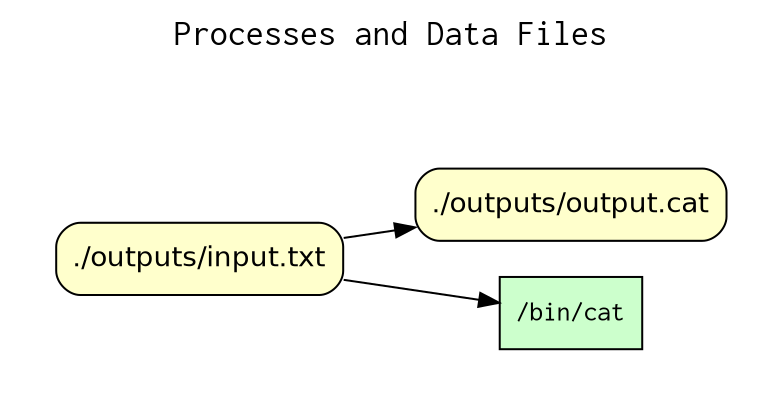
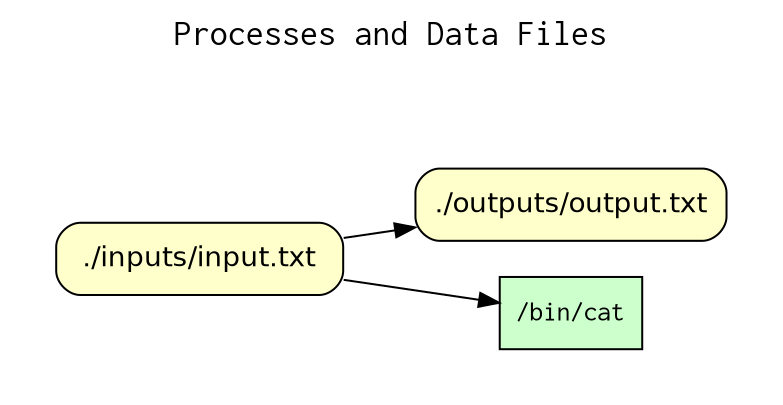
node "./outputs/output.cat": label "./outputs/output.cat" -> "./outputs/output.txt"
node "./outputs/input.txt": label "./outputs/input.txt" -> "./inputs/input.txt"
